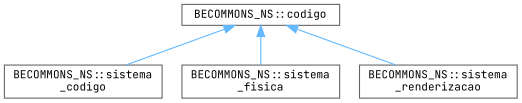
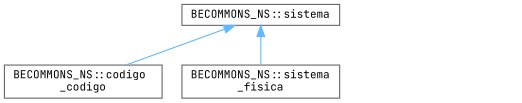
node "BECOMMONS_NS::codigo": label "BECOMMONS_NS::codigo" -> "BECOMMONS_NS::sistema"
node "BECOMMONS_NS::sistema _codigo": label "BECOMMONS_NS::sistema _codigo" -> "BECOMMONS_NS::codigo _codigo"
node "BECOMMONS_NS::sistema _renderizacao": removed
